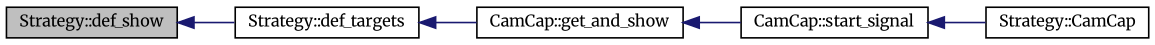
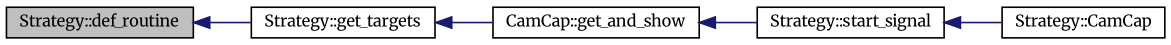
node "Strategy::def_show": label "Strategy::def_show" -> "Strategy::def_routine"
node "Strategy::def_targets": label "Strategy::def_targets" -> "Strategy::get_targets"
node "CamCap::start_signal": label "CamCap::start_signal" -> "Strategy::start_signal"
